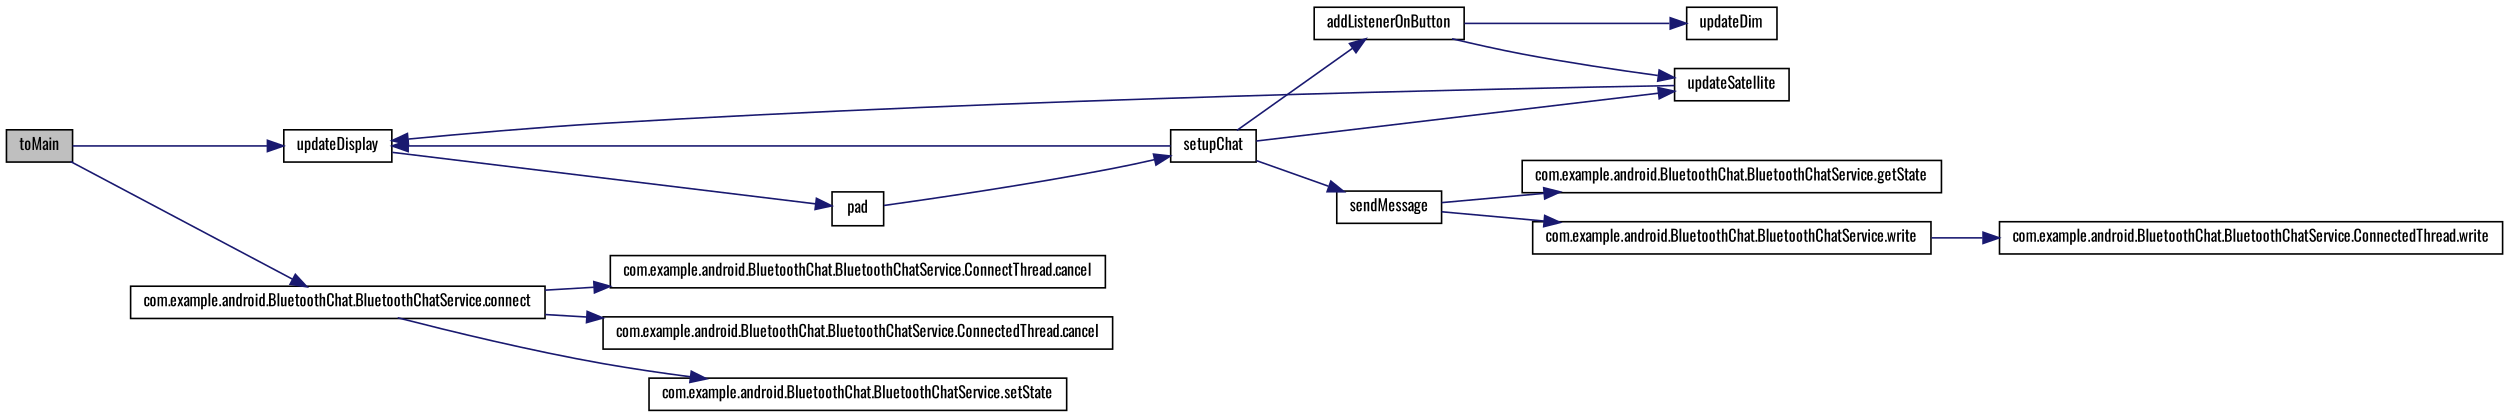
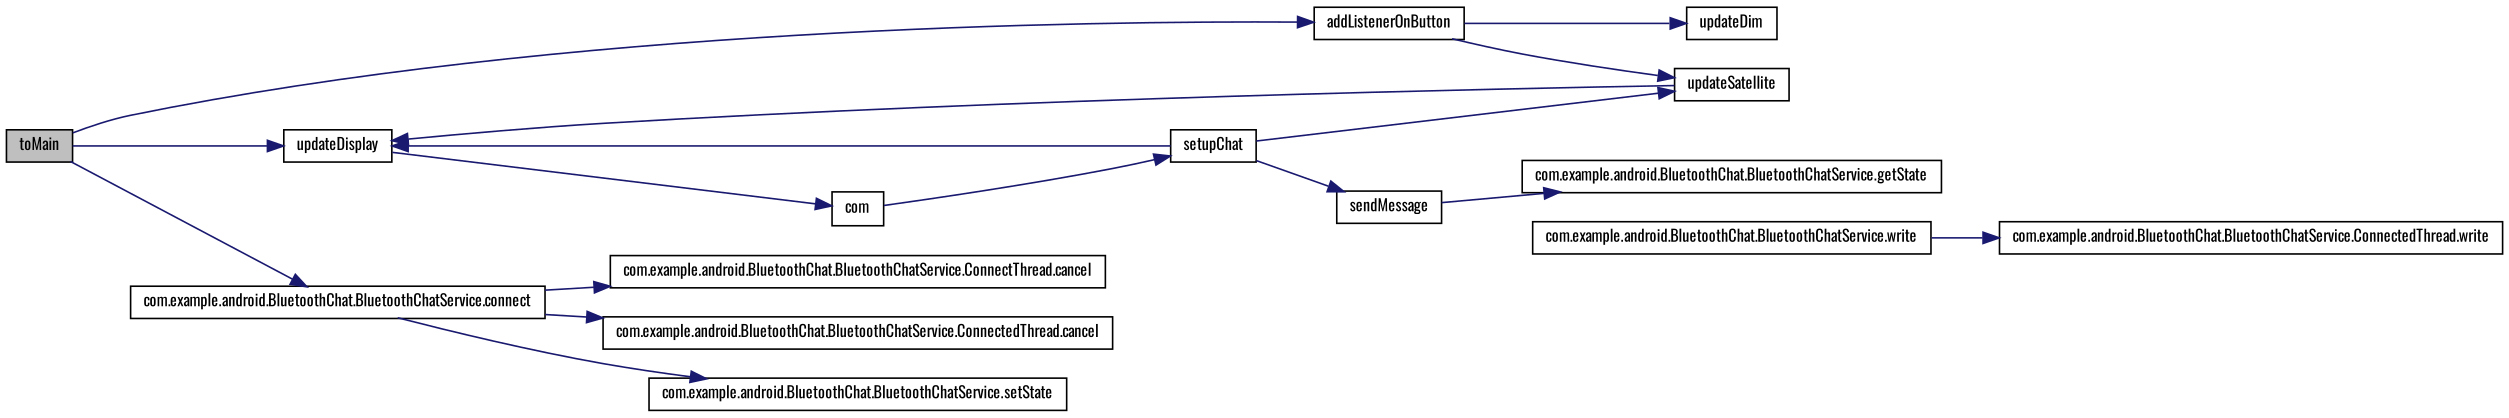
edge "setupChat" -> "addListenerOnButton": now "toMain" -> "addListenerOnButton"
node "pad": label "pad" -> "com"
edge "sendMessage" -> "com.example.android.BluetoothChat.BluetoothChatService.write": removed
